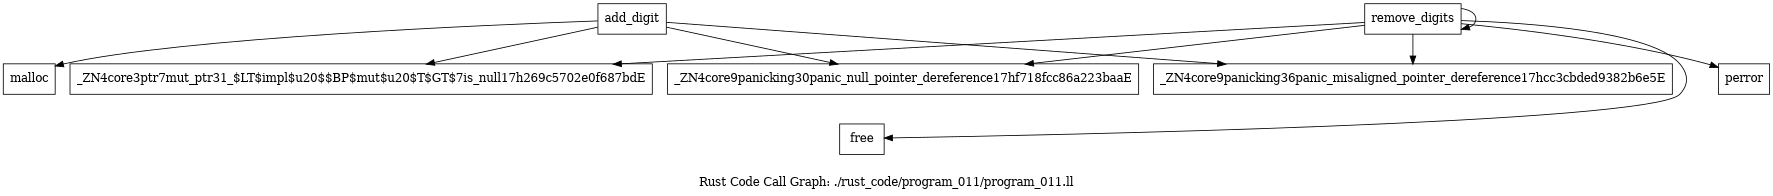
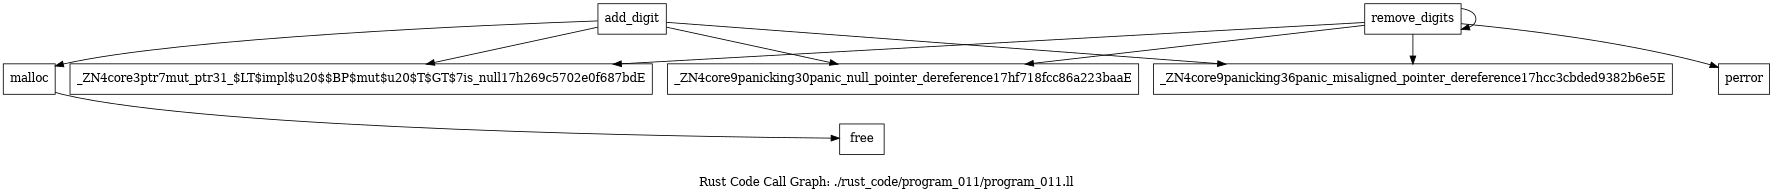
edge "remove_digits" -> "free": now "malloc" -> "free"
